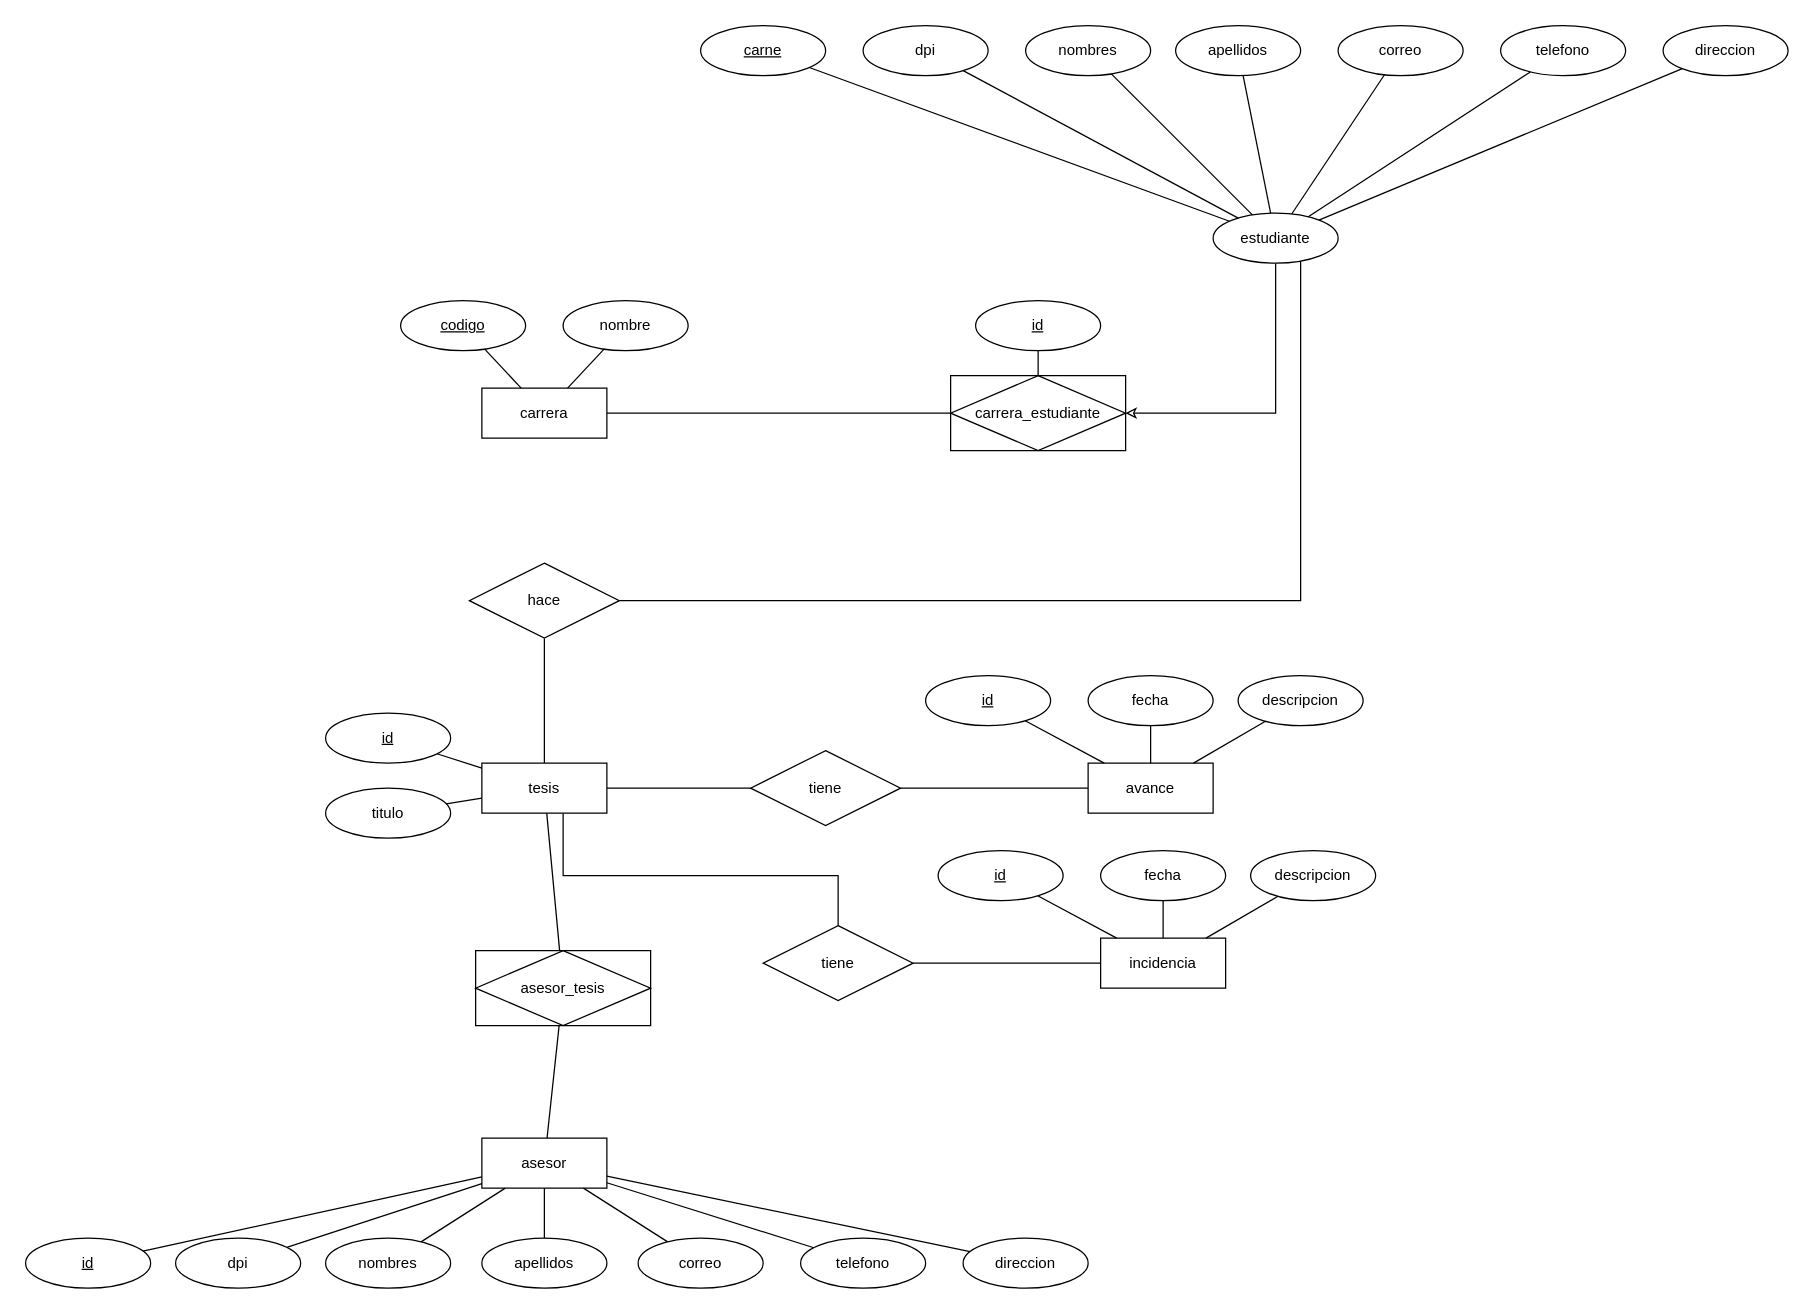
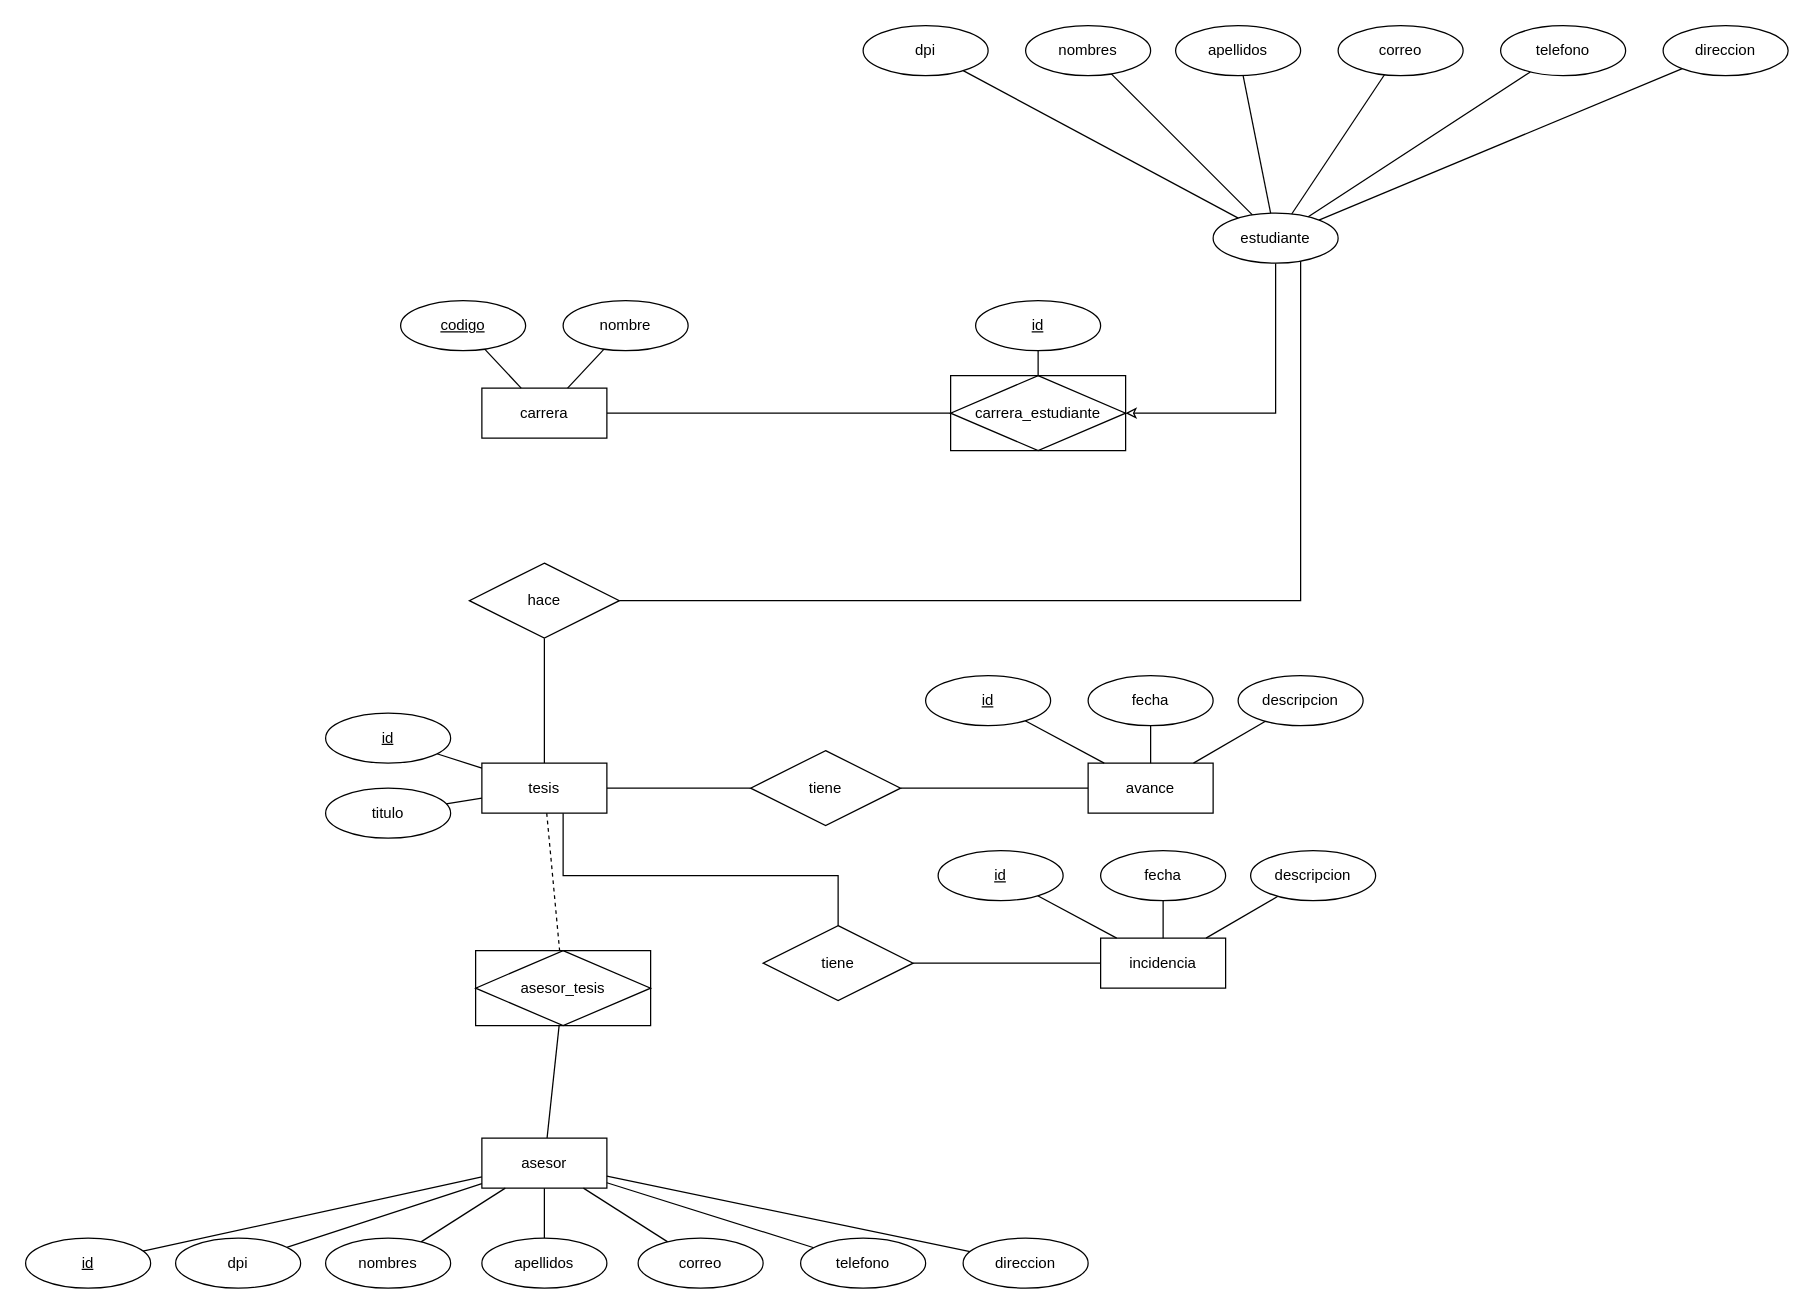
node "carne": removed
edge "carne" -- "estudiante": removed
edge "tesis" -- "asesor_tesis": style solid -> dashed
